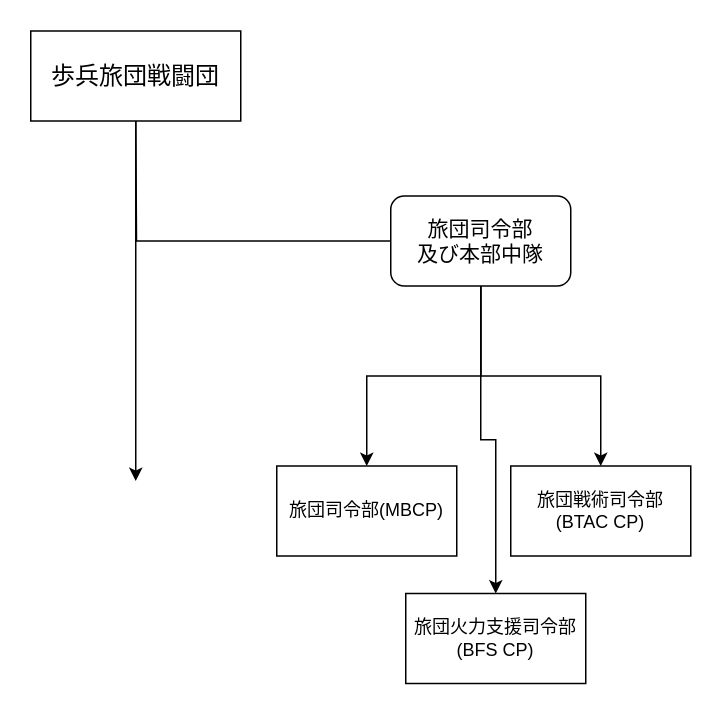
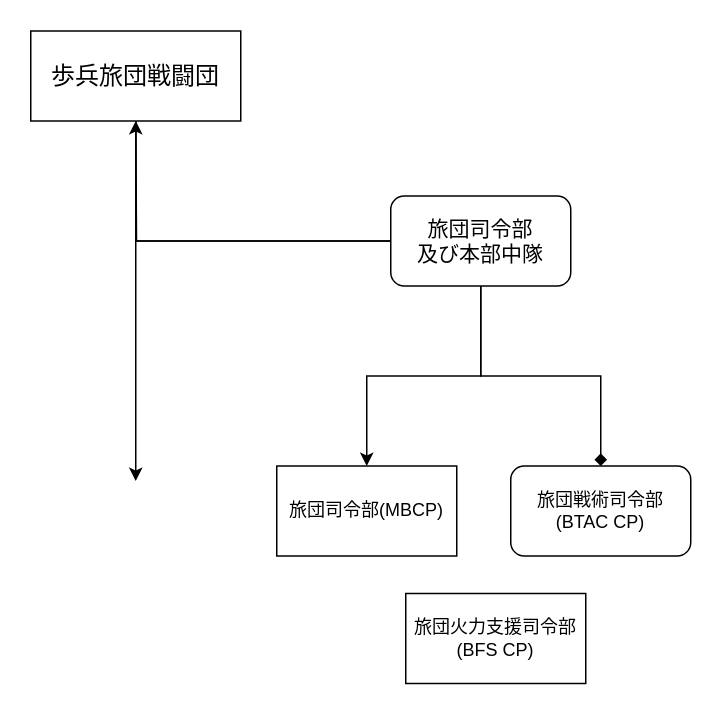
edge "旅団司令部 及び本部中隊" -> "旅団戦術司令部 (BTAC CP)": arrowhead classic -> diamond
edge "旅団司令部 及び本部中隊" -> "旅団火力支援司令部 (BFS CP)": now "旅団司令部 及び本部中隊" -> "歩兵旅団戦闘団"
node "旅団戦術司令部 (BTAC CP)": shape rectangle -> rounded rectangle
